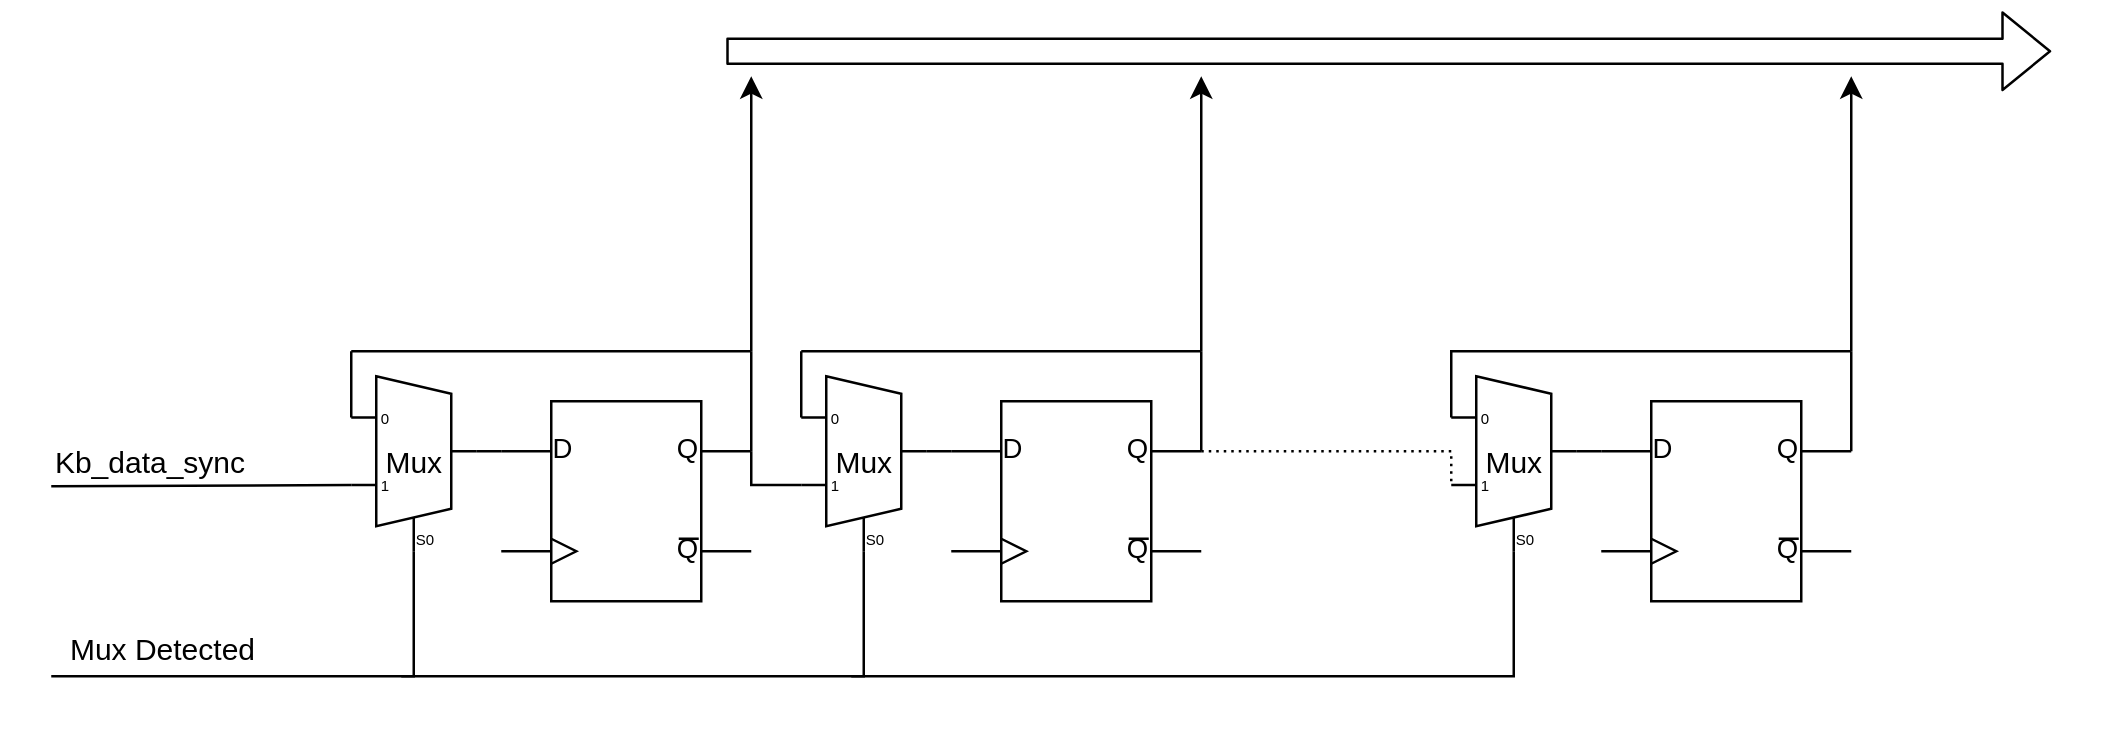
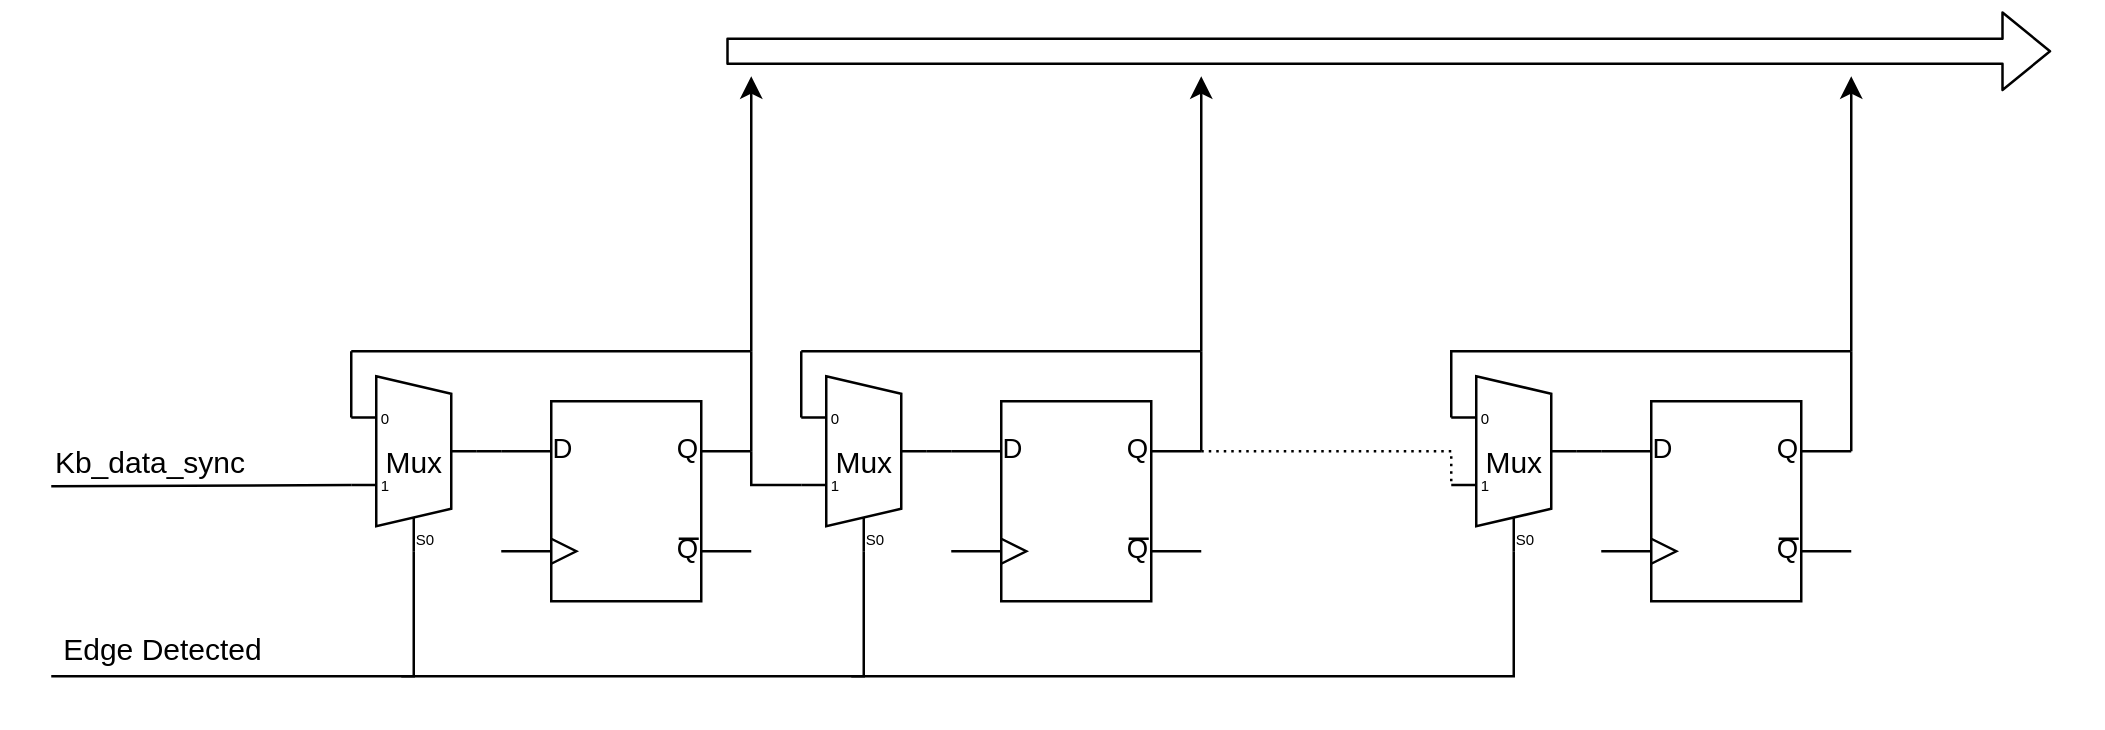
node "Mux Detected": label "Mux Detected" -> "Edge Detected"
